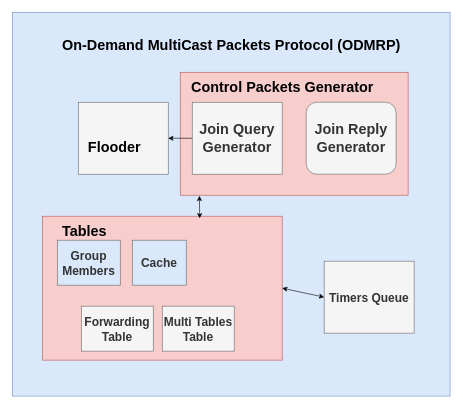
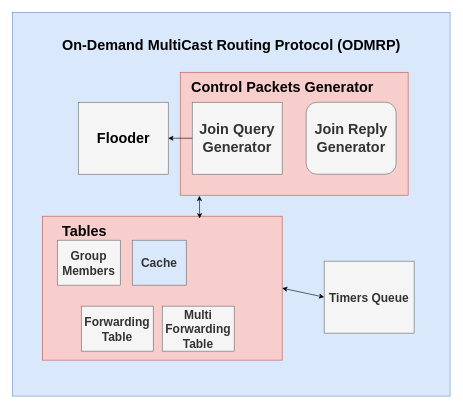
node "On-Demand MultiCast Packets Protocol (ODMRP)": label "On-Demand MultiCast Packets Protocol (ODMRP)" -> "On-Demand MultiCast Routing Protocol (ODMRP)"
node "Flooder": moved (114, 147) -> (123, 138)
node "Group Members": fillcolor #dae8fc -> #f5f5f5
node "Multi Tables Table": label "Multi Tables Table" -> "Multi Forwarding Table"
